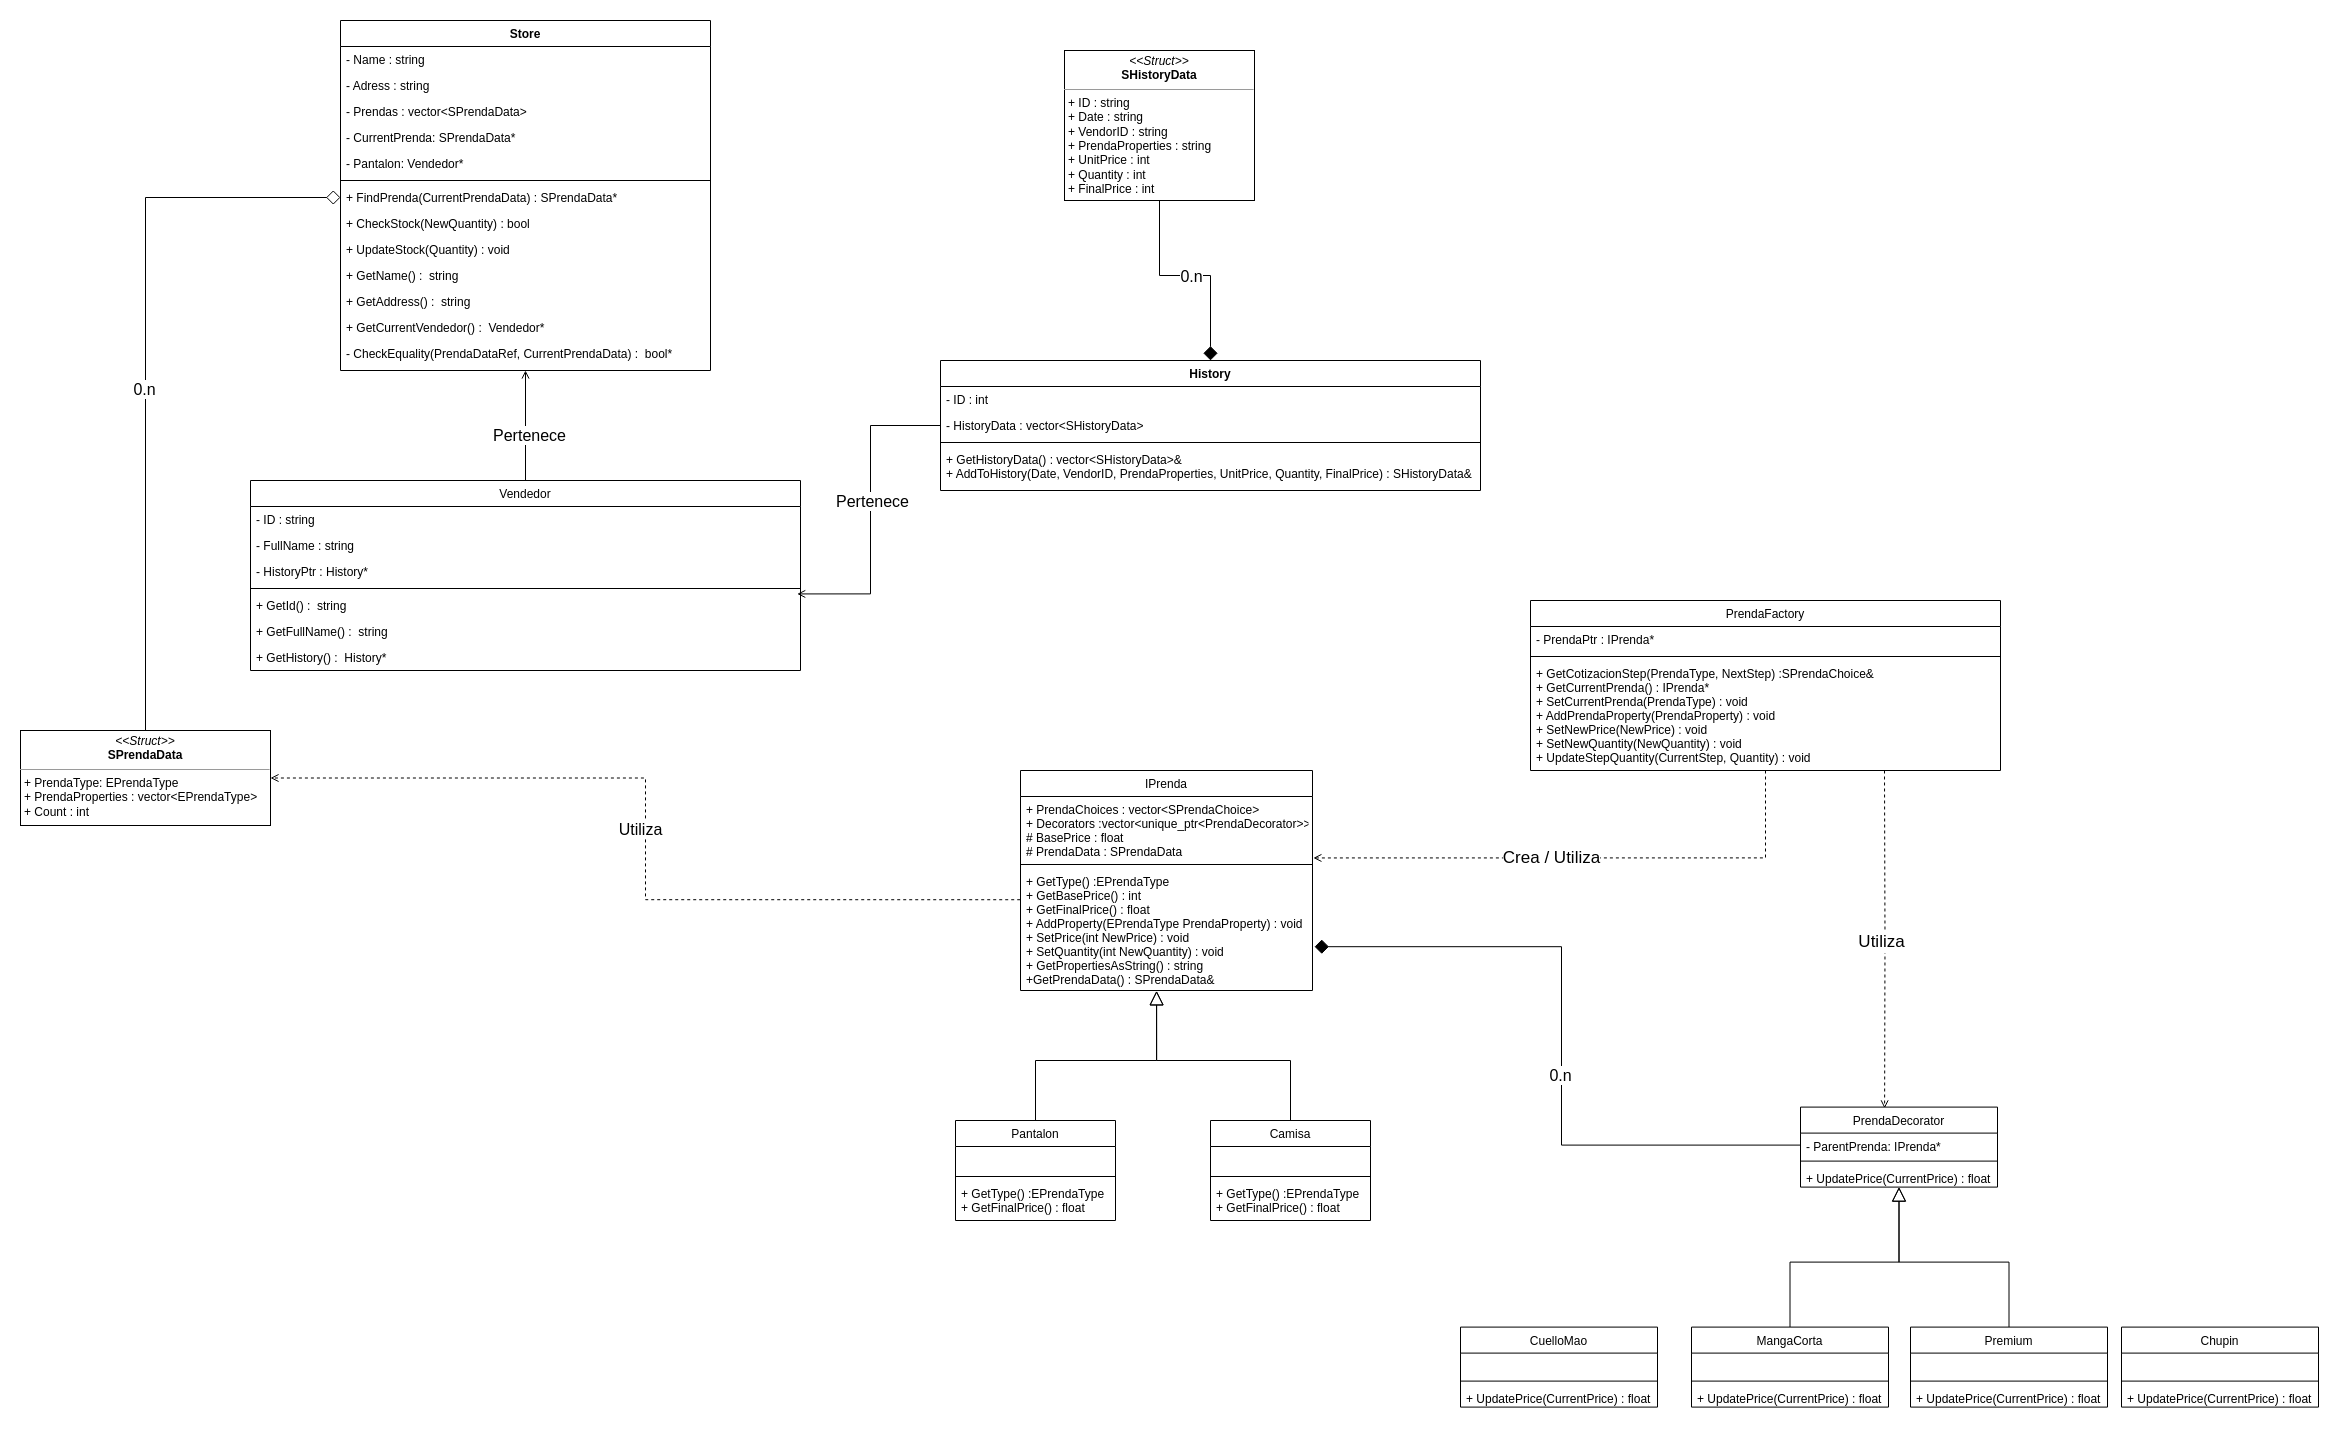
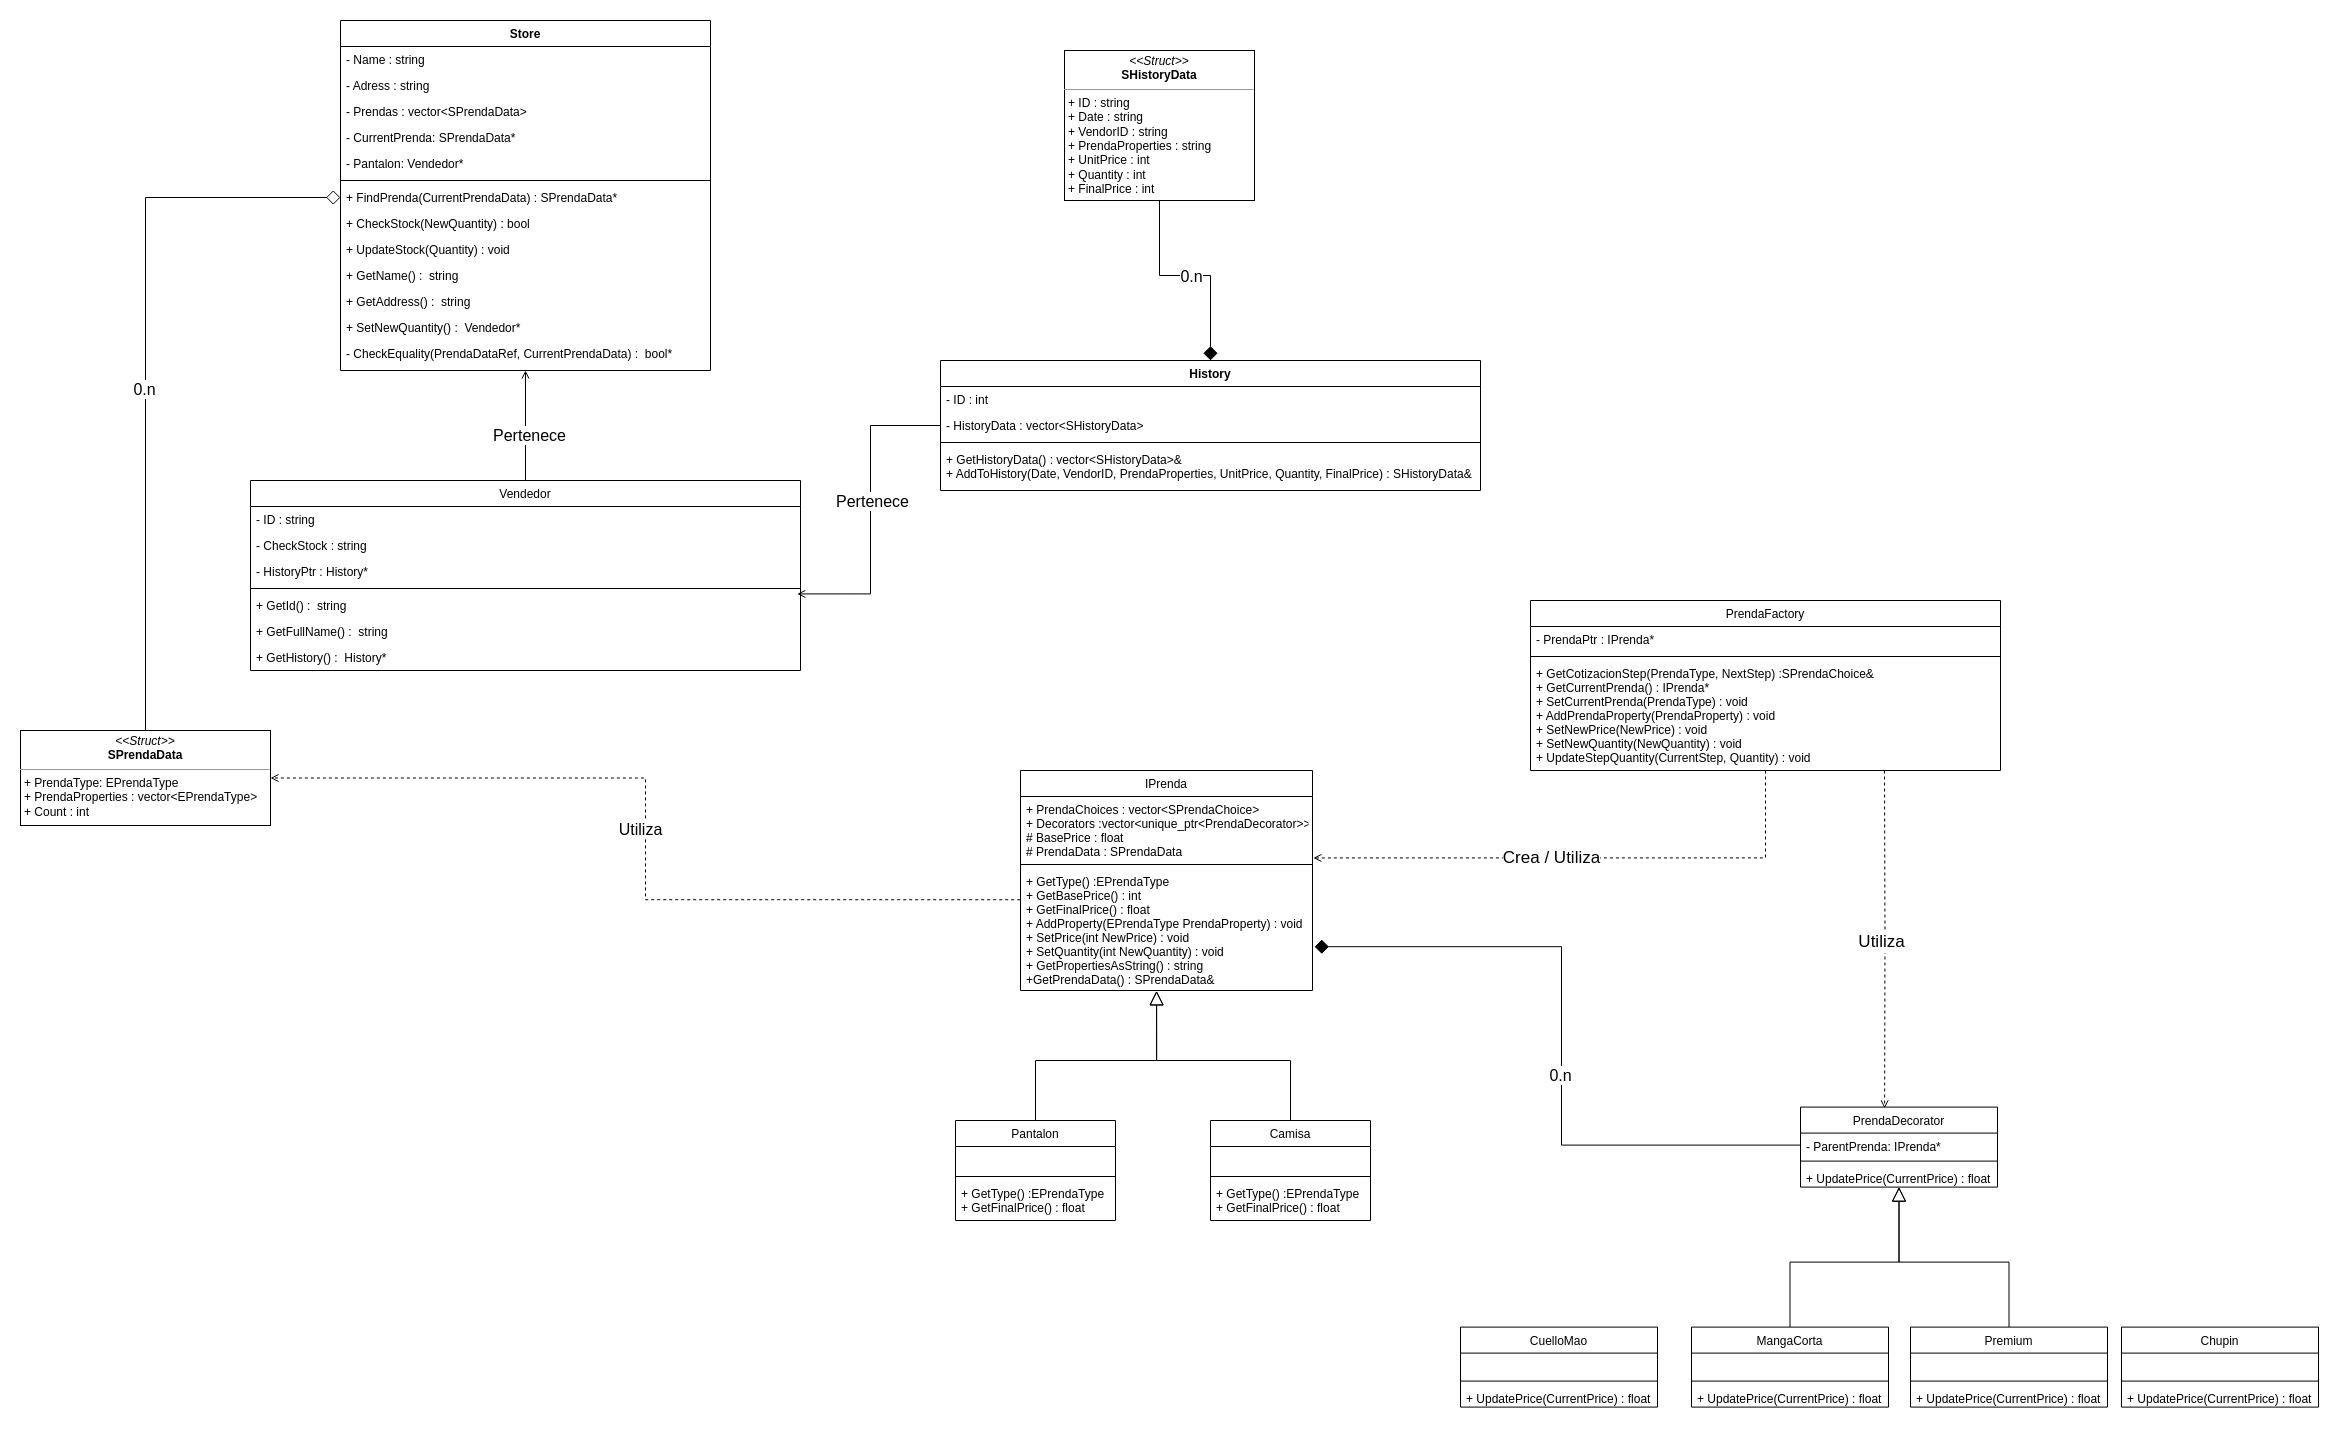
node "+ GetCurrentVendedor() : Vendedor*": label "+ GetCurrentVendedor() : Vendedor*" -> "+ SetNewQuantity() : Vendedor*"
node "- FullName : string": label "- FullName : string" -> "- CheckStock : string"
